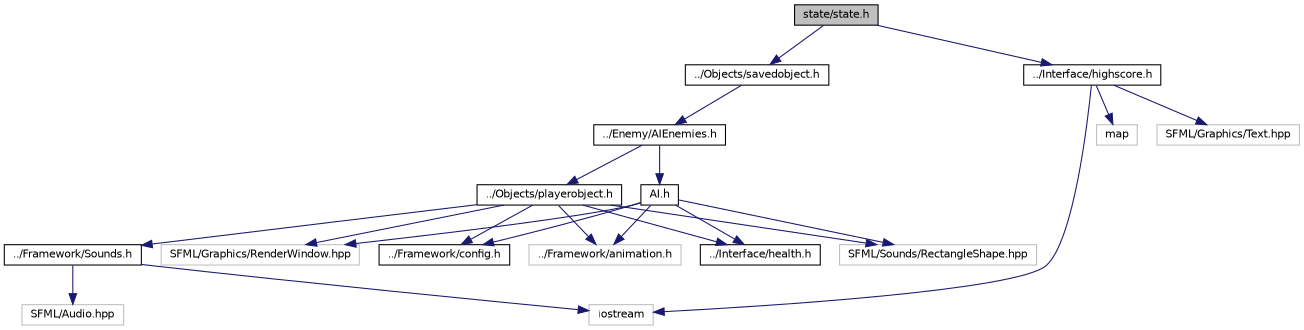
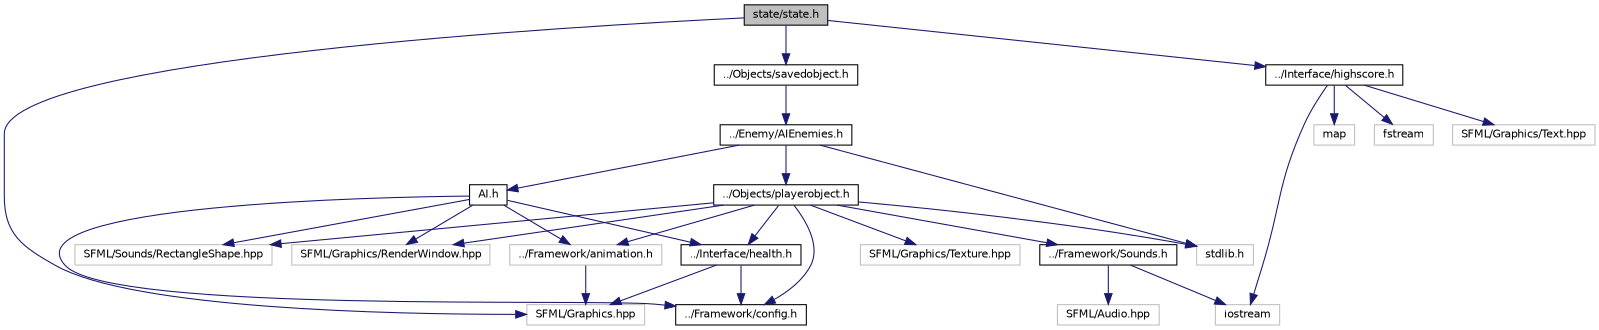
node "fstream": added
node "SFML/Graphics/Texture.hpp": added
node "stdlib.h": added
edge "../Interface/health.h" -> "../Framework/config.h": added
node "SFML/Graphics.hpp": added
